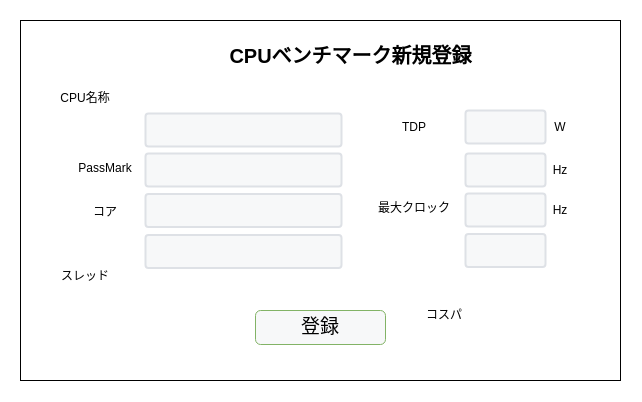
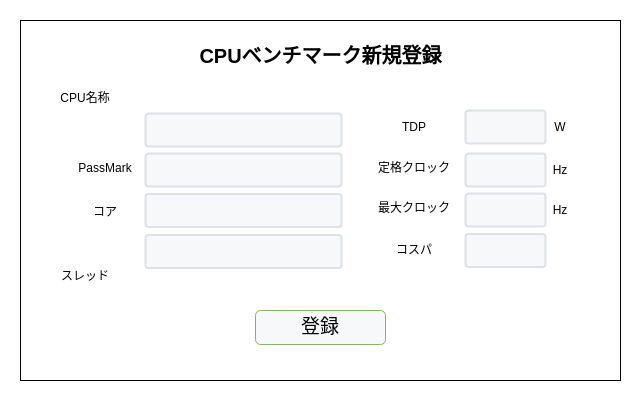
node "CPUベンチマーク新規登録": moved (351, 56) -> (321, 56)
node "定格クロック": added
node "コスパ": moved (444, 316) -> (414, 251)
